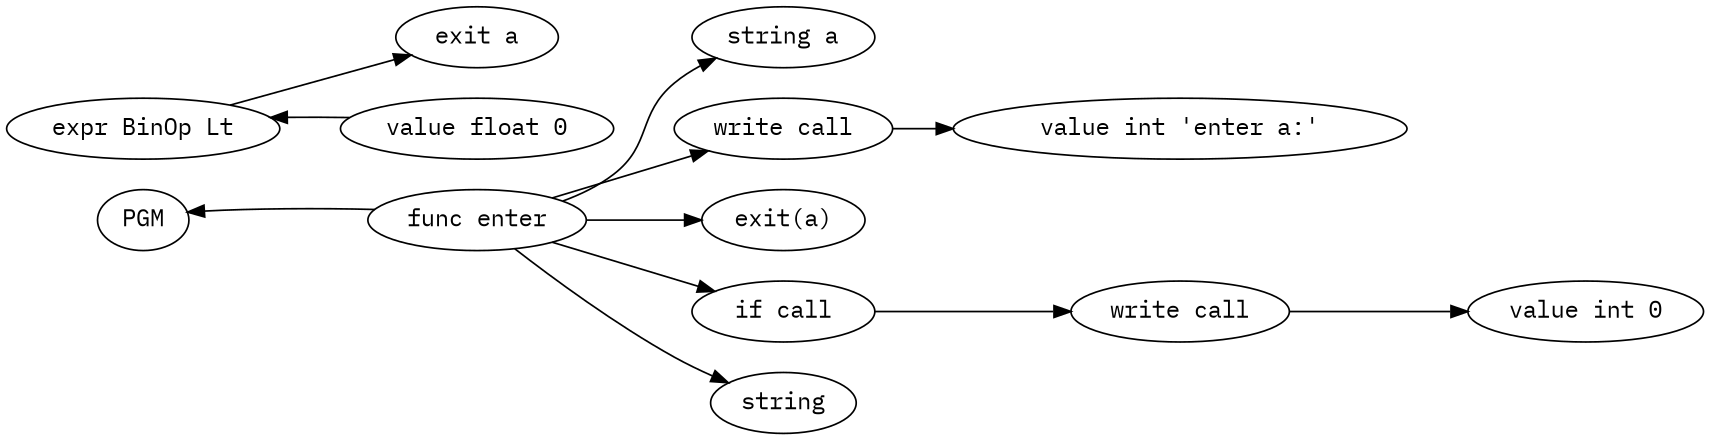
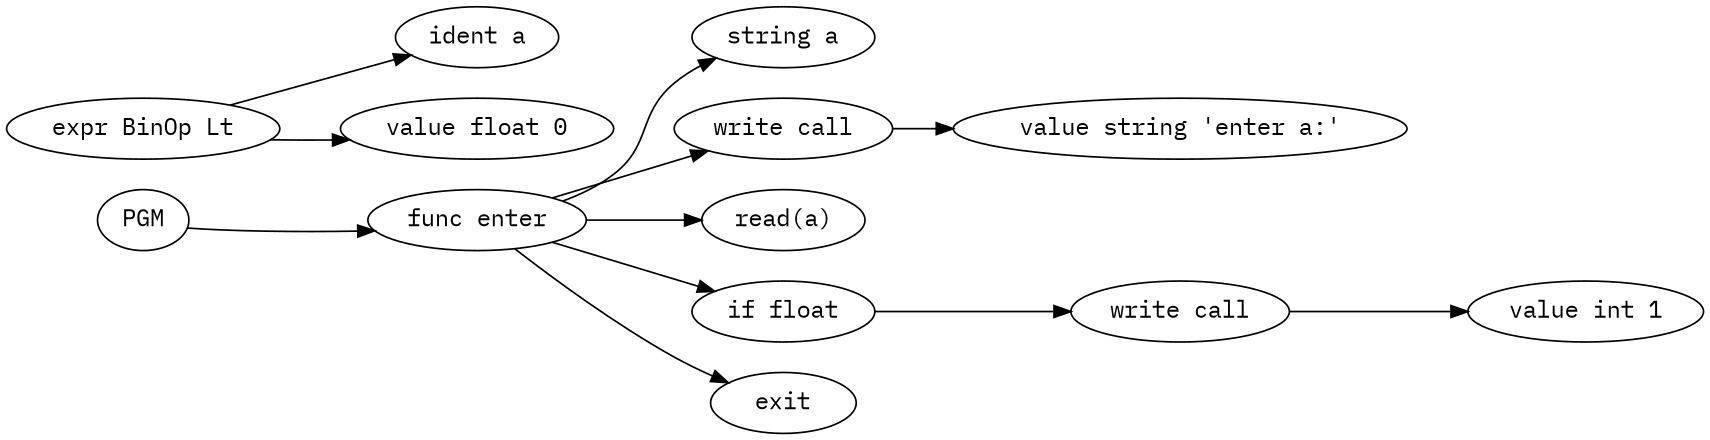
node "exit a": label "exit a" -> "ident a"
edge "value float 0" -> "expr BinOp Lt": reversed
node "value int 'enter a:'": label "value int 'enter a:'" -> "value string 'enter a:'"
edge "func enter" -> "PGM": reversed
node "exit(a)": label "exit(a)" -> "read(a)"
node "if call": label "if call" -> "if float"
node "value int 0": label "value int 0" -> "value int 1"
node "string": label "string" -> "exit"
